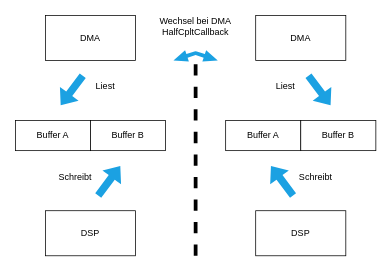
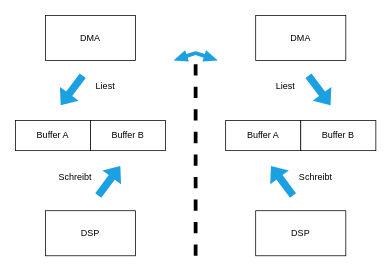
node "Wechsel bei DMA HalfCpltCallback": removed
